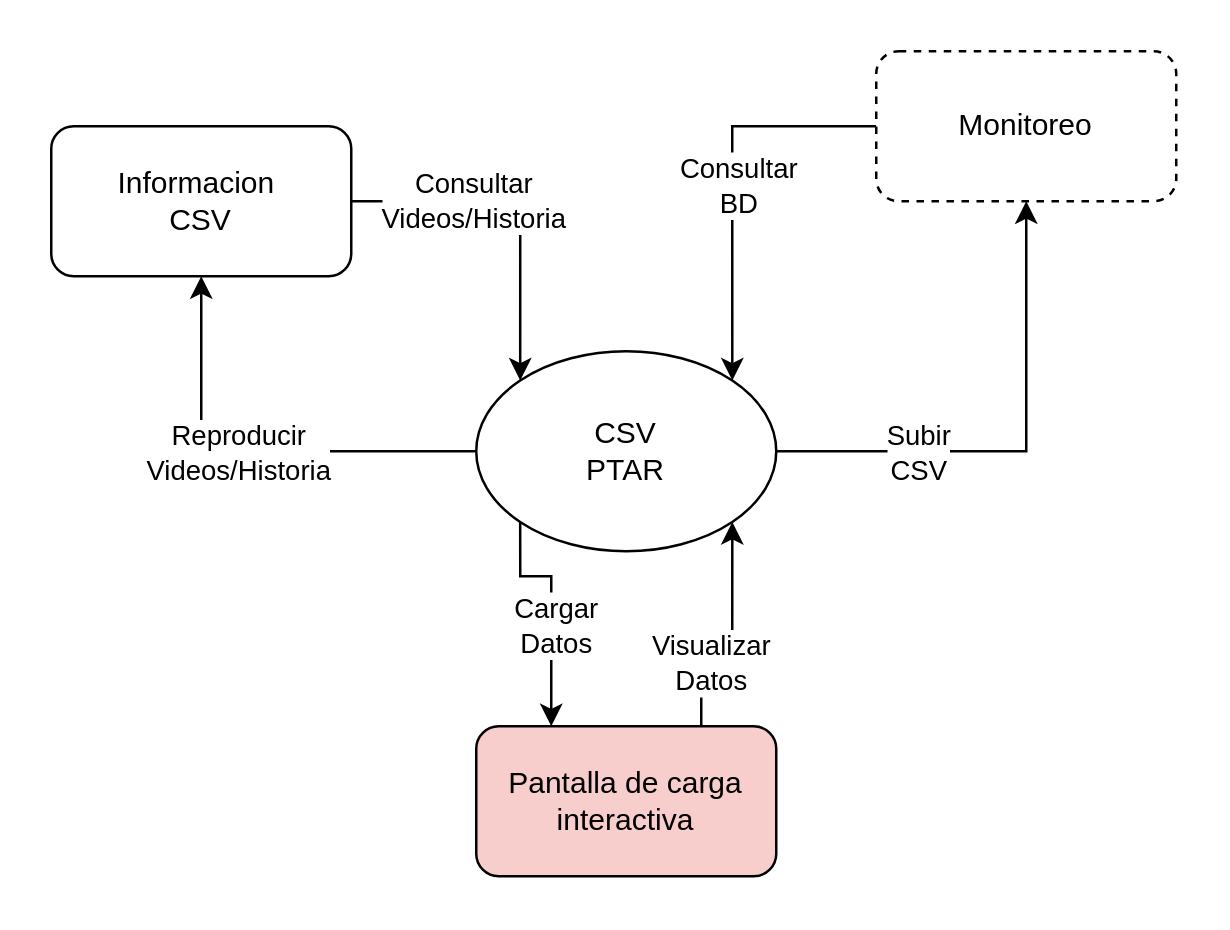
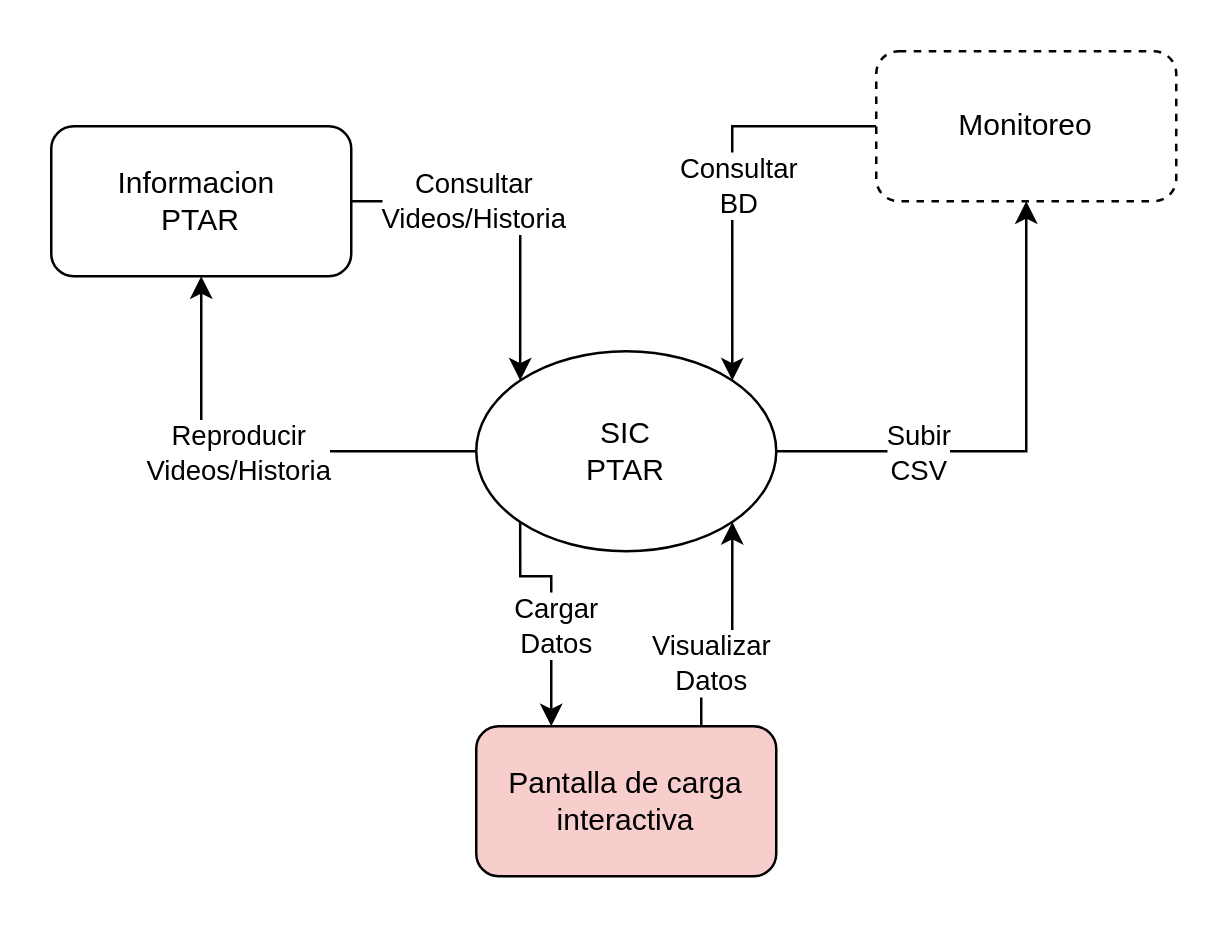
node "Informacion CSV": label "Informacion CSV" -> "Informacion PTAR"
node "CSV PTAR": label "CSV PTAR" -> "SIC PTAR"
